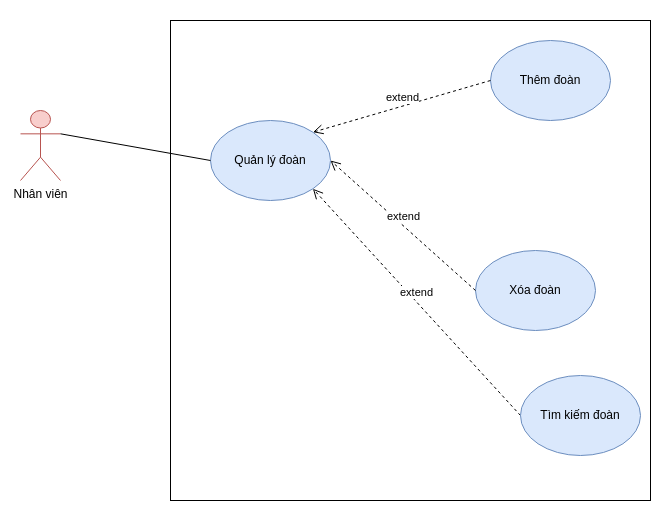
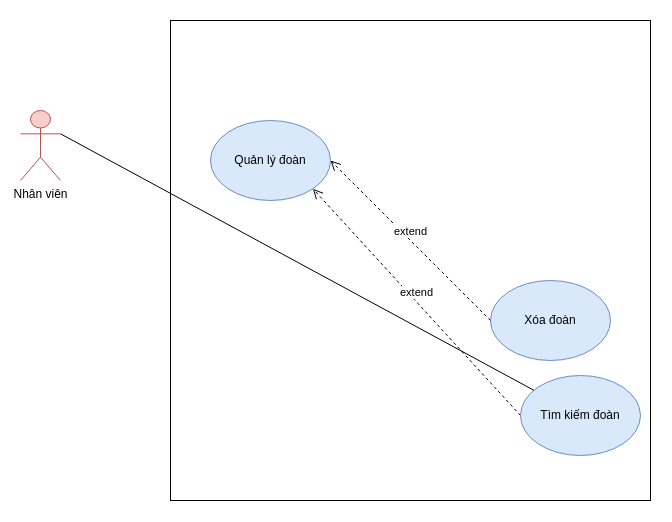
node "Thêm đoàn": removed
edge "Thêm đoàn" -> "Quản lý đoàn": removed, label "extend"
edge "Nhân viên" -- "Quản lý đoàn": now "Nhân viên" -- "Tìm kiếm đoàn"
node "Xóa đoàn": moved (536, 291) -> (551, 321)
